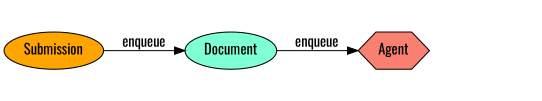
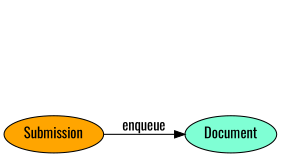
node "Agent": removed
